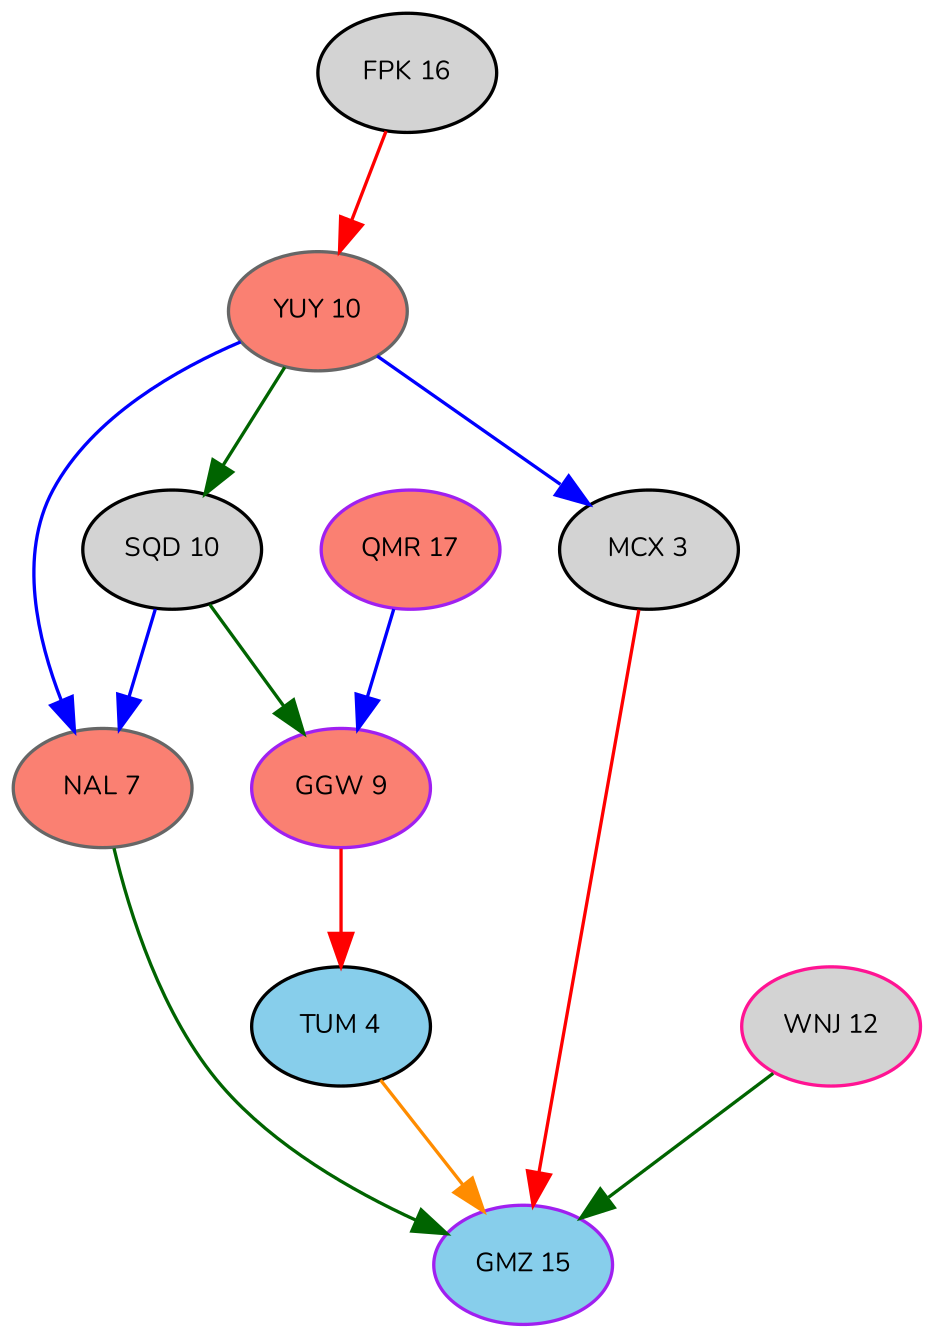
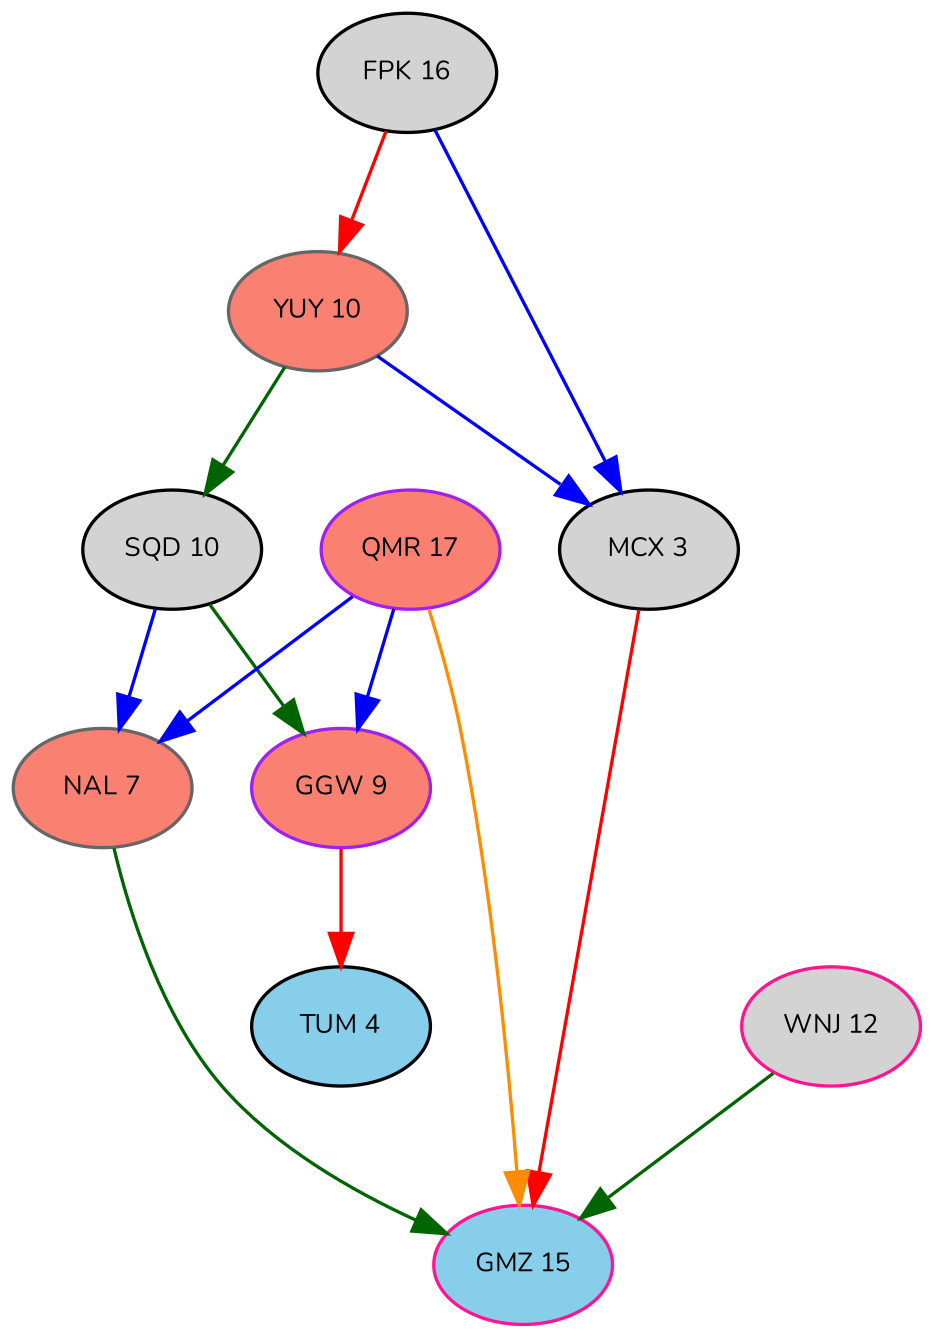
edge "FPK 16" -> "MCX 3": added
edge "YUY 10" -> "NAL 7": now "QMR 17" -> "NAL 7"
edge "TUM 4" -> "GMZ 15": now "QMR 17" -> "GMZ 15"
node "GMZ 15": color purple -> deeppink
